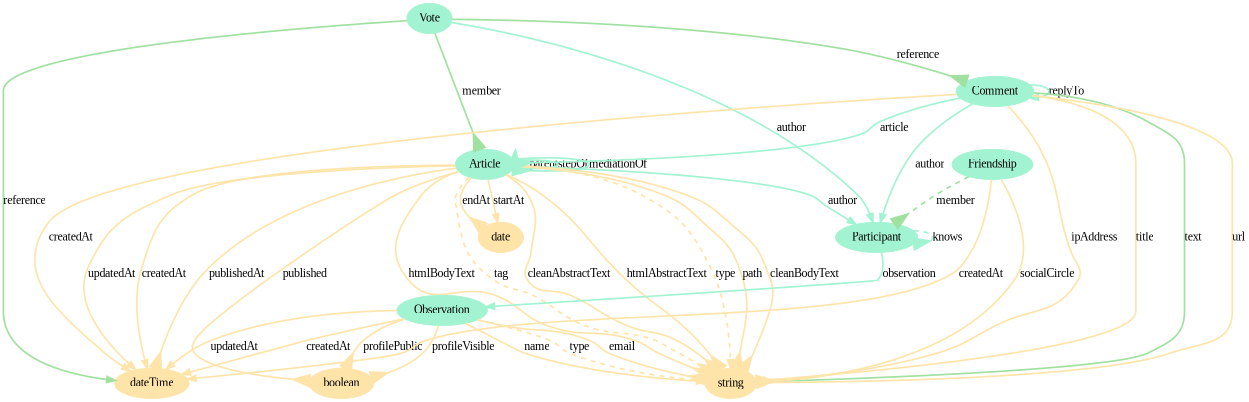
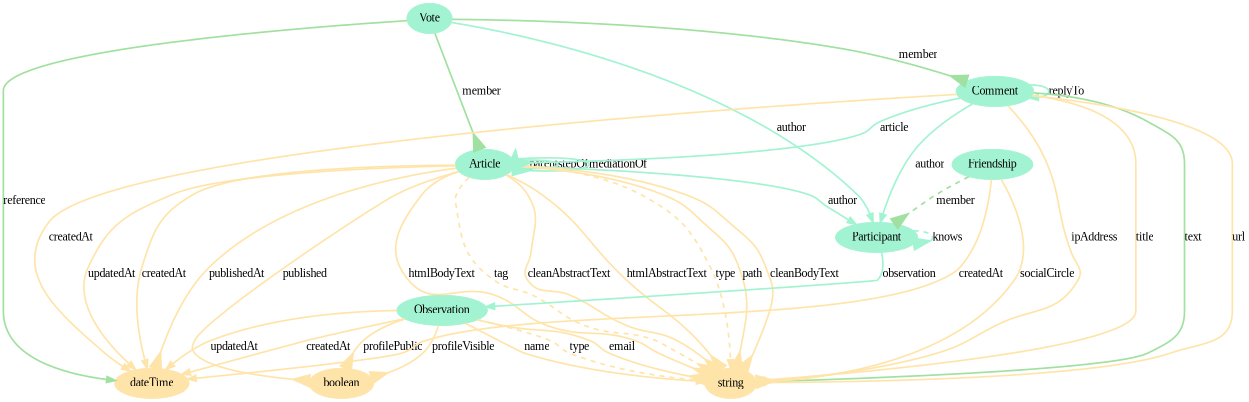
edge "Vote" -> "Comment": label "reference" -> "member"
node "date": removed
